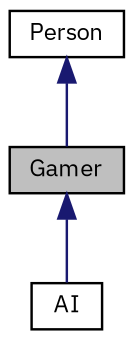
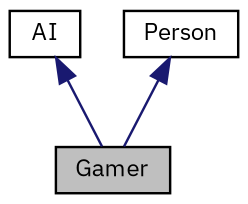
edge "AI" -> "Gamer": reversed
